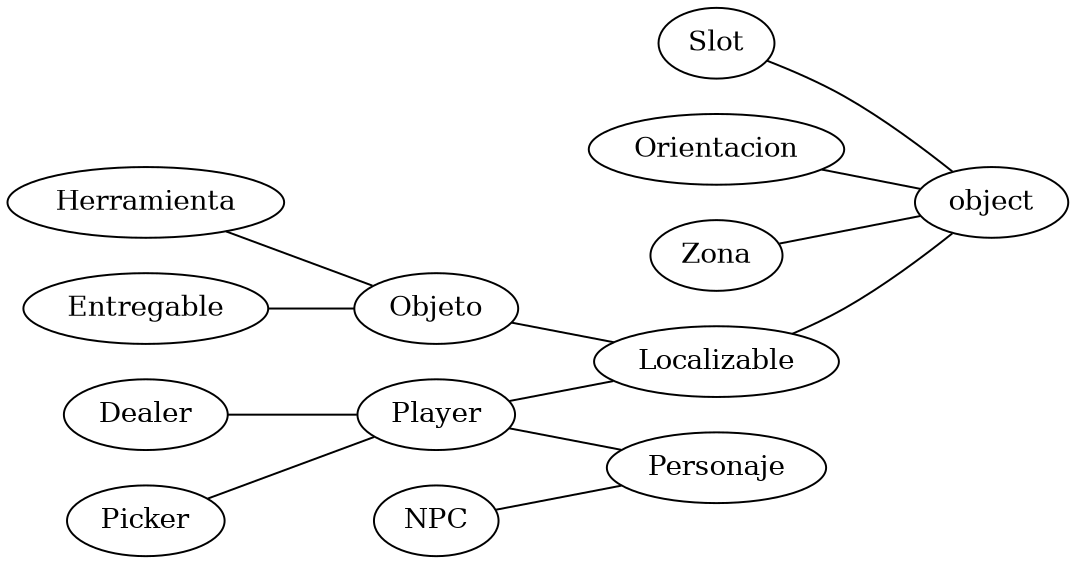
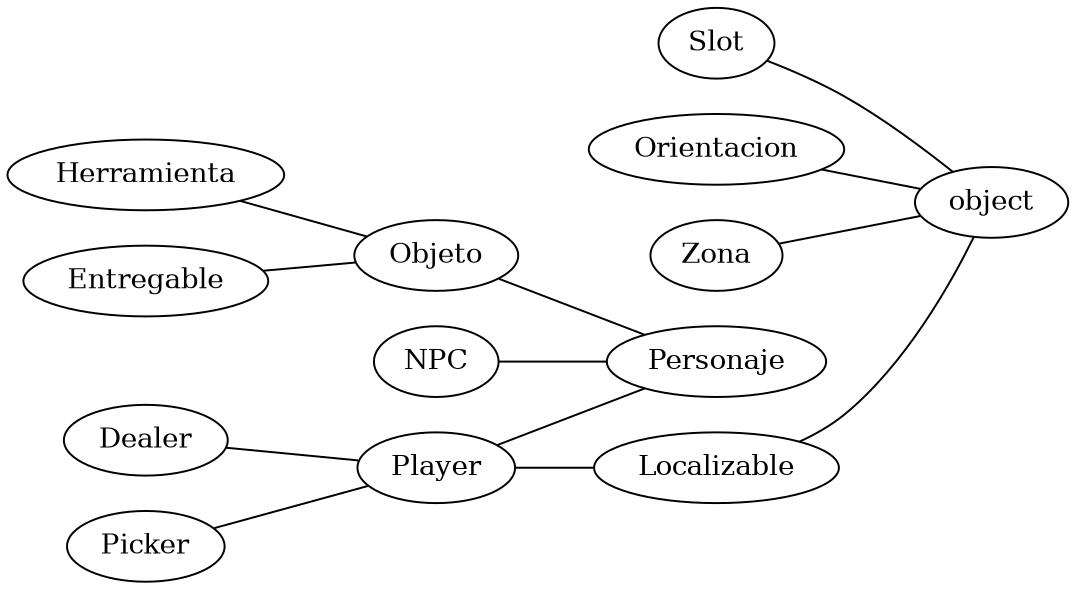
edge "Objeto" -- "Localizable": now "Objeto" -- "Personaje"
